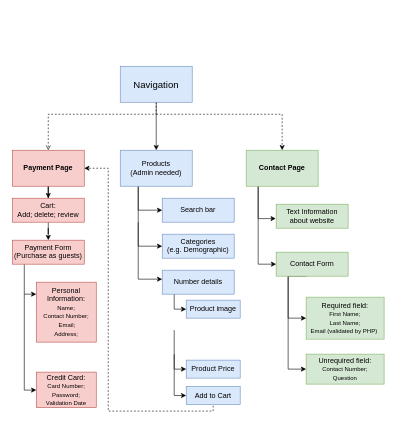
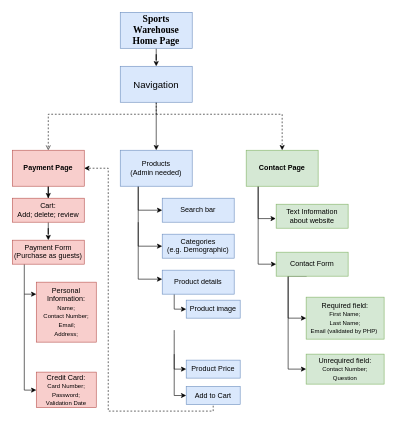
node "Sports Warehouse Home Page": added
edge "Sports Warehouse Home Page" -> "Navigation": added
node "Number details": label "Number details" -> "Product details"
